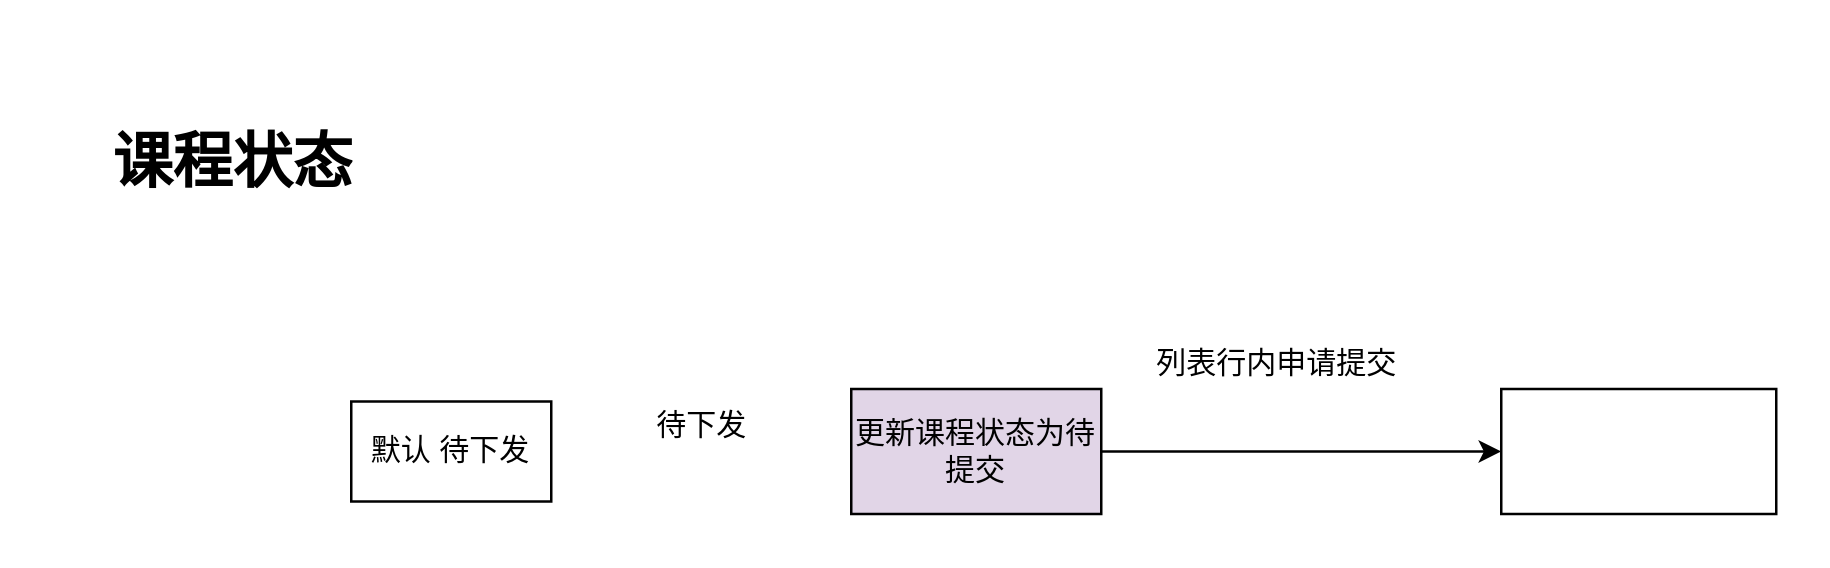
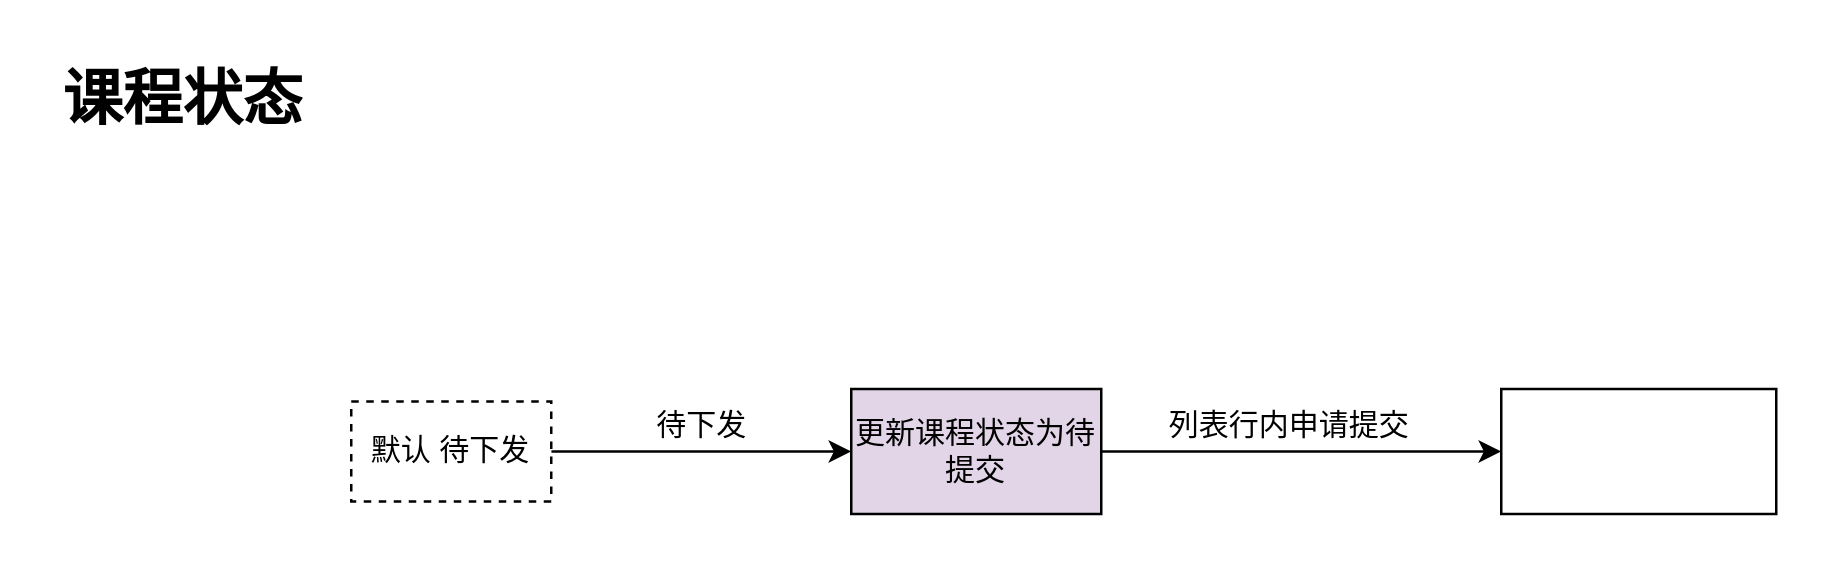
node "课程状态": moved (264, 164) -> (214, 101)
node "列表行内申请提交": moved (1276, 364) -> (1289, 426)
node "默认 待下发": style solid -> dashed
edge "默认 待下发" -> "更新课程状态为待提交": added
